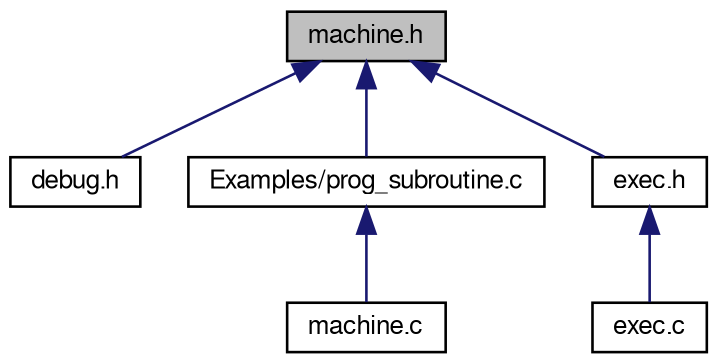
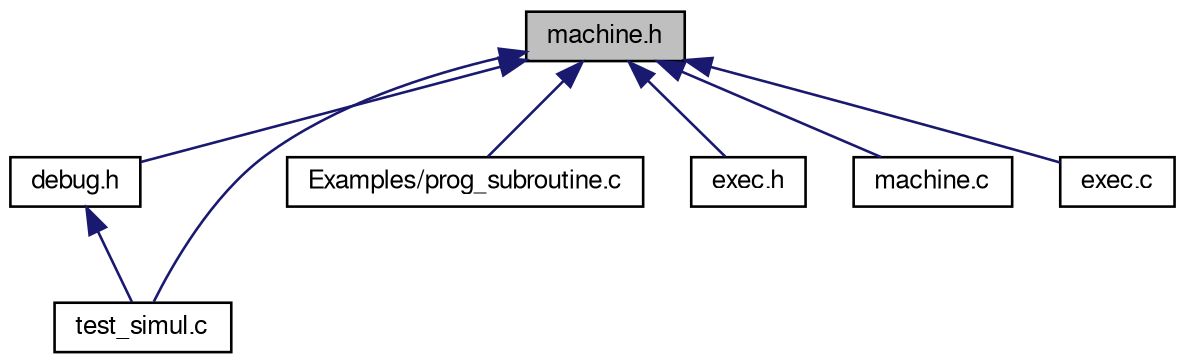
edge "machine.c" -> "Examples/prog_subroutine.c": now "machine.c" -> "machine.h"
edge "exec.c" -> "exec.h": now "exec.c" -> "machine.h"
node "test_simul.c": added
